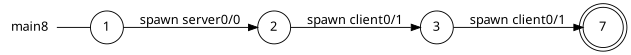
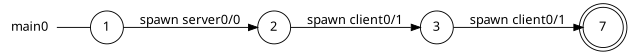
node "main8": label "main8" -> "main0"
